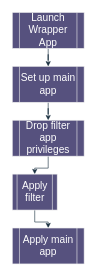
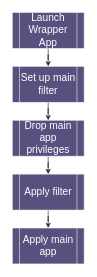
node "Set up main app": label "Set up main app" -> "Set up main filter"
node "Drop filter app privileges": label "Drop filter app privileges" -> "Drop main app privileges"
node "Apply filter": size 45x36 -> 72x36
